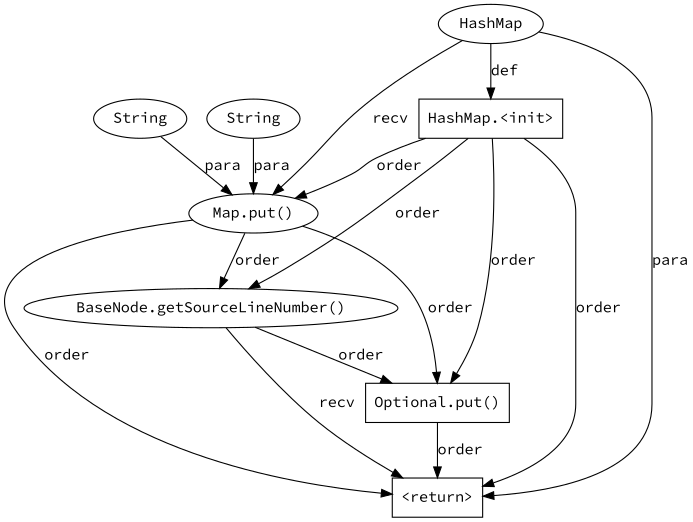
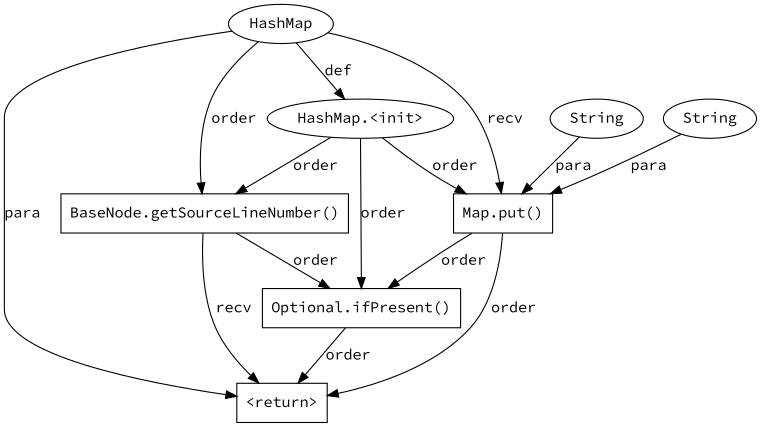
node "HashMap.<init>": shape box -> ellipse
node "Map.put()": shape ellipse -> box
edge "Map.put()" -> "BaseNode.getSourceLineNumber()": now "HashMap" -> "BaseNode.getSourceLineNumber()"
node "BaseNode.getSourceLineNumber()": shape ellipse -> box
edge "HashMap.<init>" -> "<return>": removed, label "order"
node "Optional.put()": label "Optional.put()" -> "Optional.ifPresent()"
